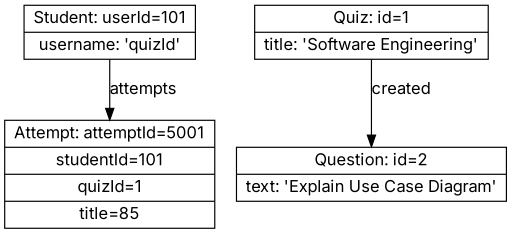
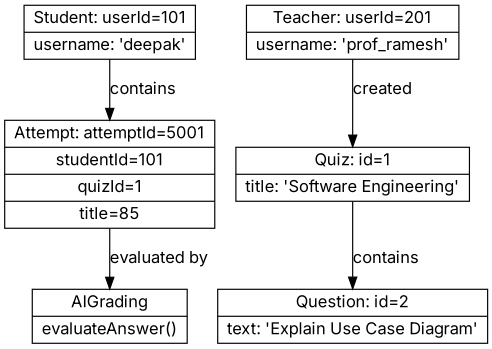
node "Teacher: userId=201": added
node "Student: userId=101": text "username: 'quizId'" -> "username: 'deepak'"
edge "Student: userId=101" -> "Attempt: attemptId=5001": label "attempts" -> "contains"
edge "Quiz: id=1" -> "Question: id=2": label "created" -> "contains"
node "AIGrading": added
